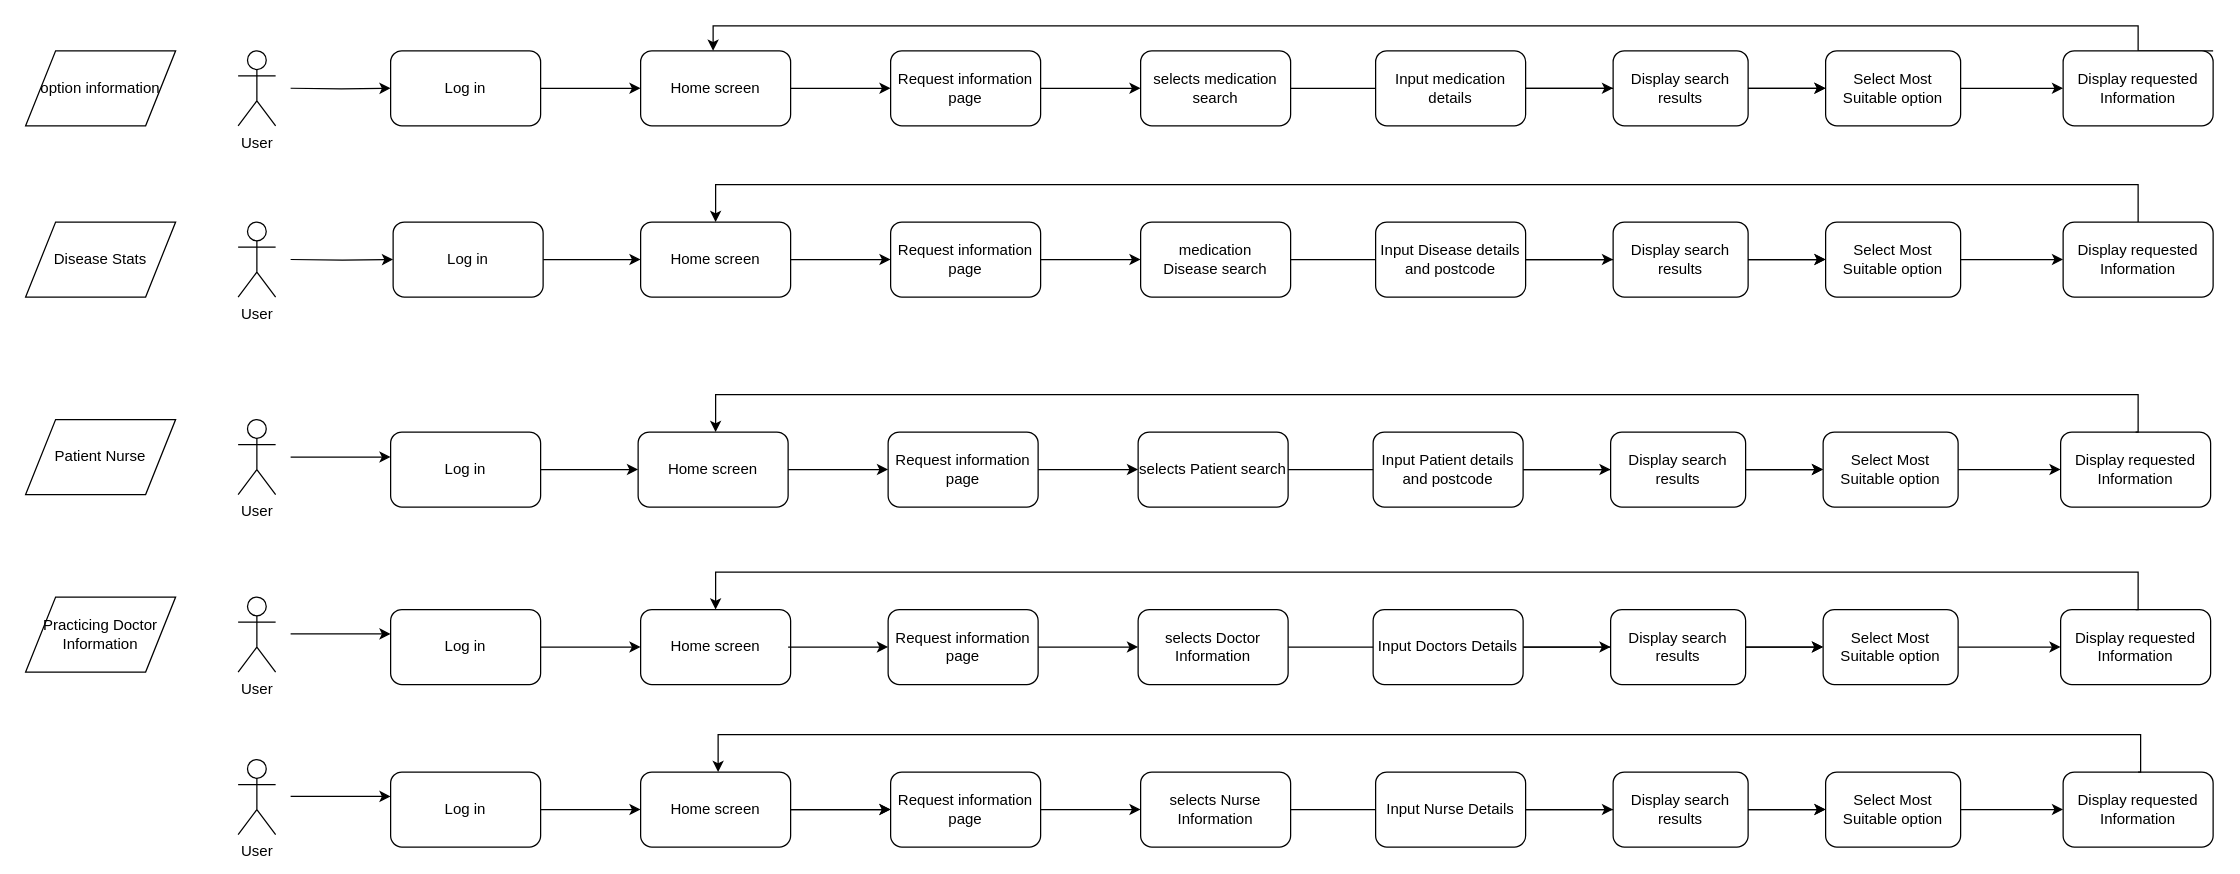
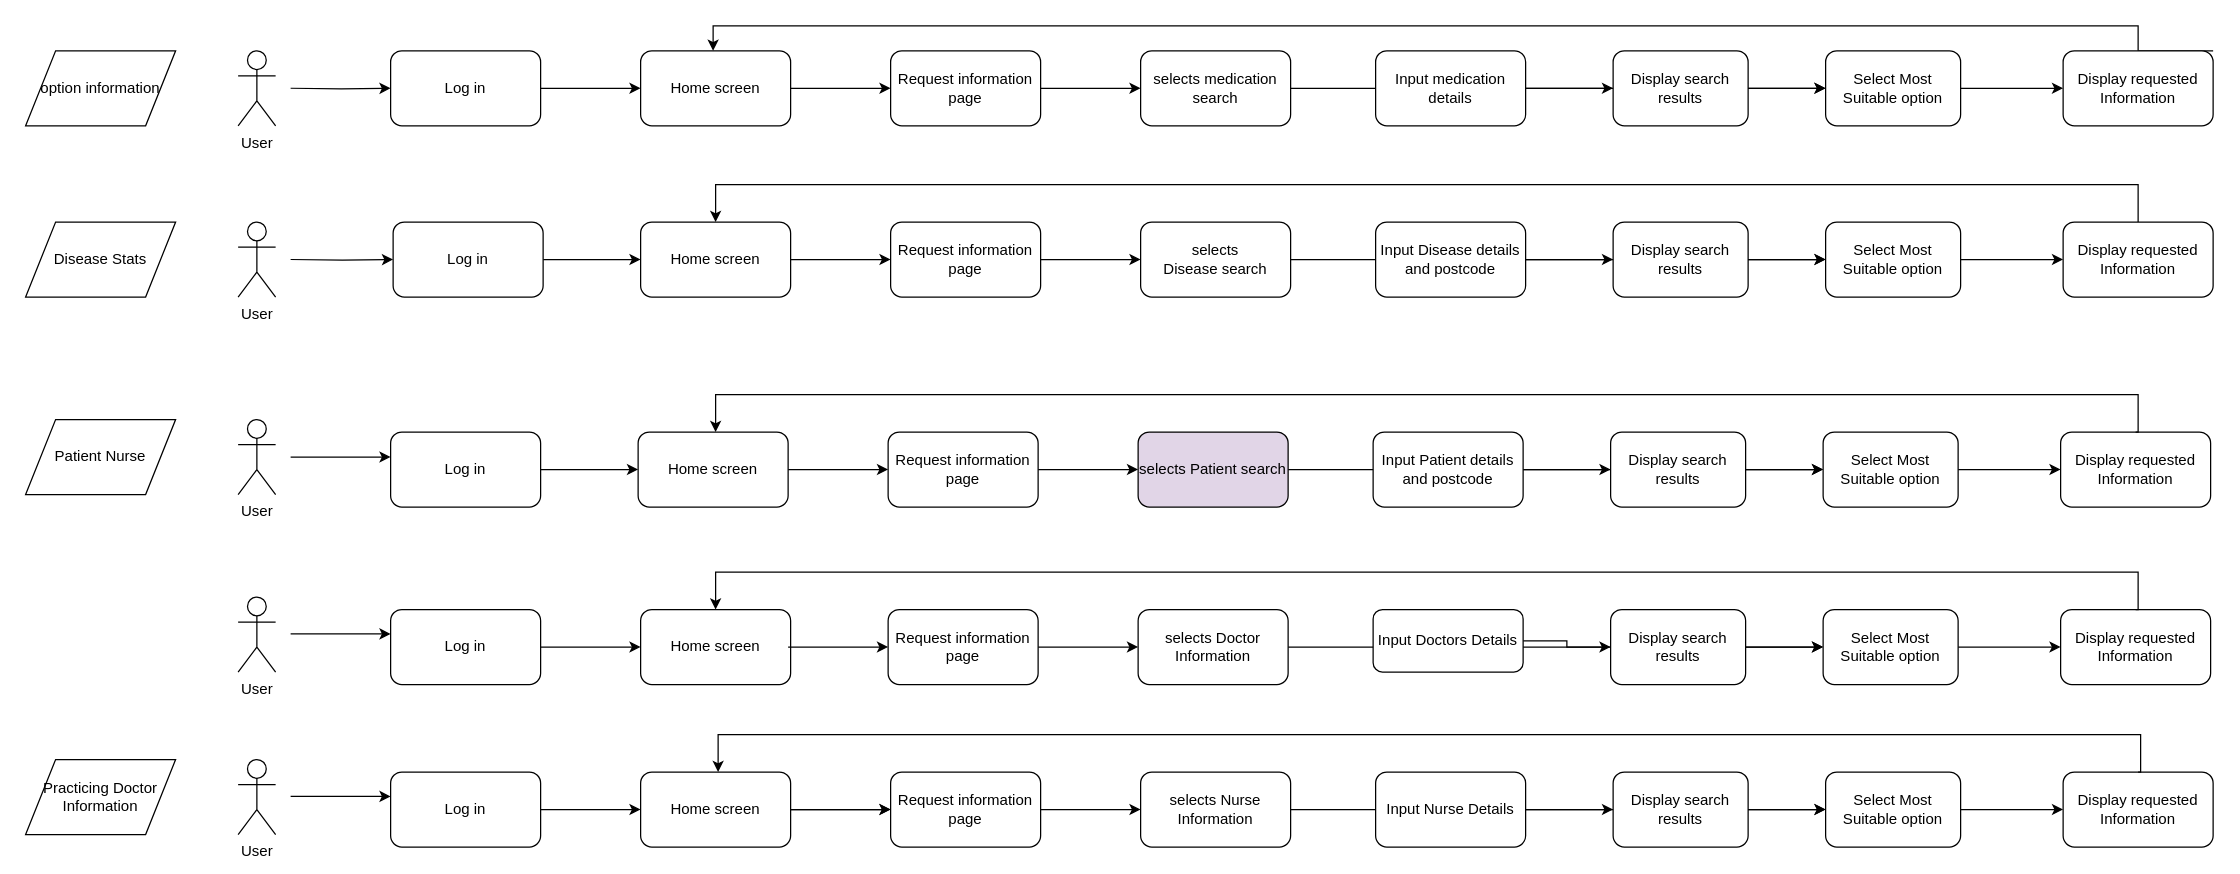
node "medication Disease search": label "medication Disease search" -> "selects Disease search"
node "selects Patient search": fillcolor #ffffff -> #e1d5e7
node "Practicing Doctor Information": moved (101, 634) -> (101, 797)
node "Input Doctors Details": size 150x75 -> 150x63
